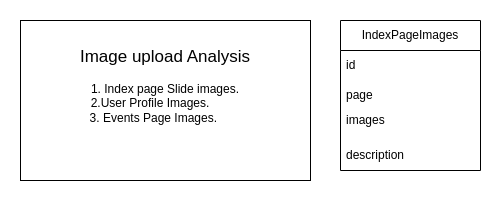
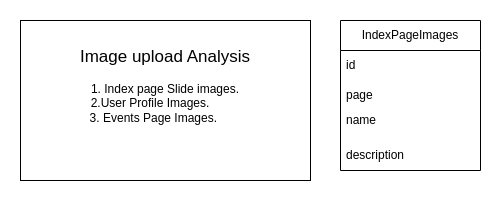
node "images": label "images" -> "name"
